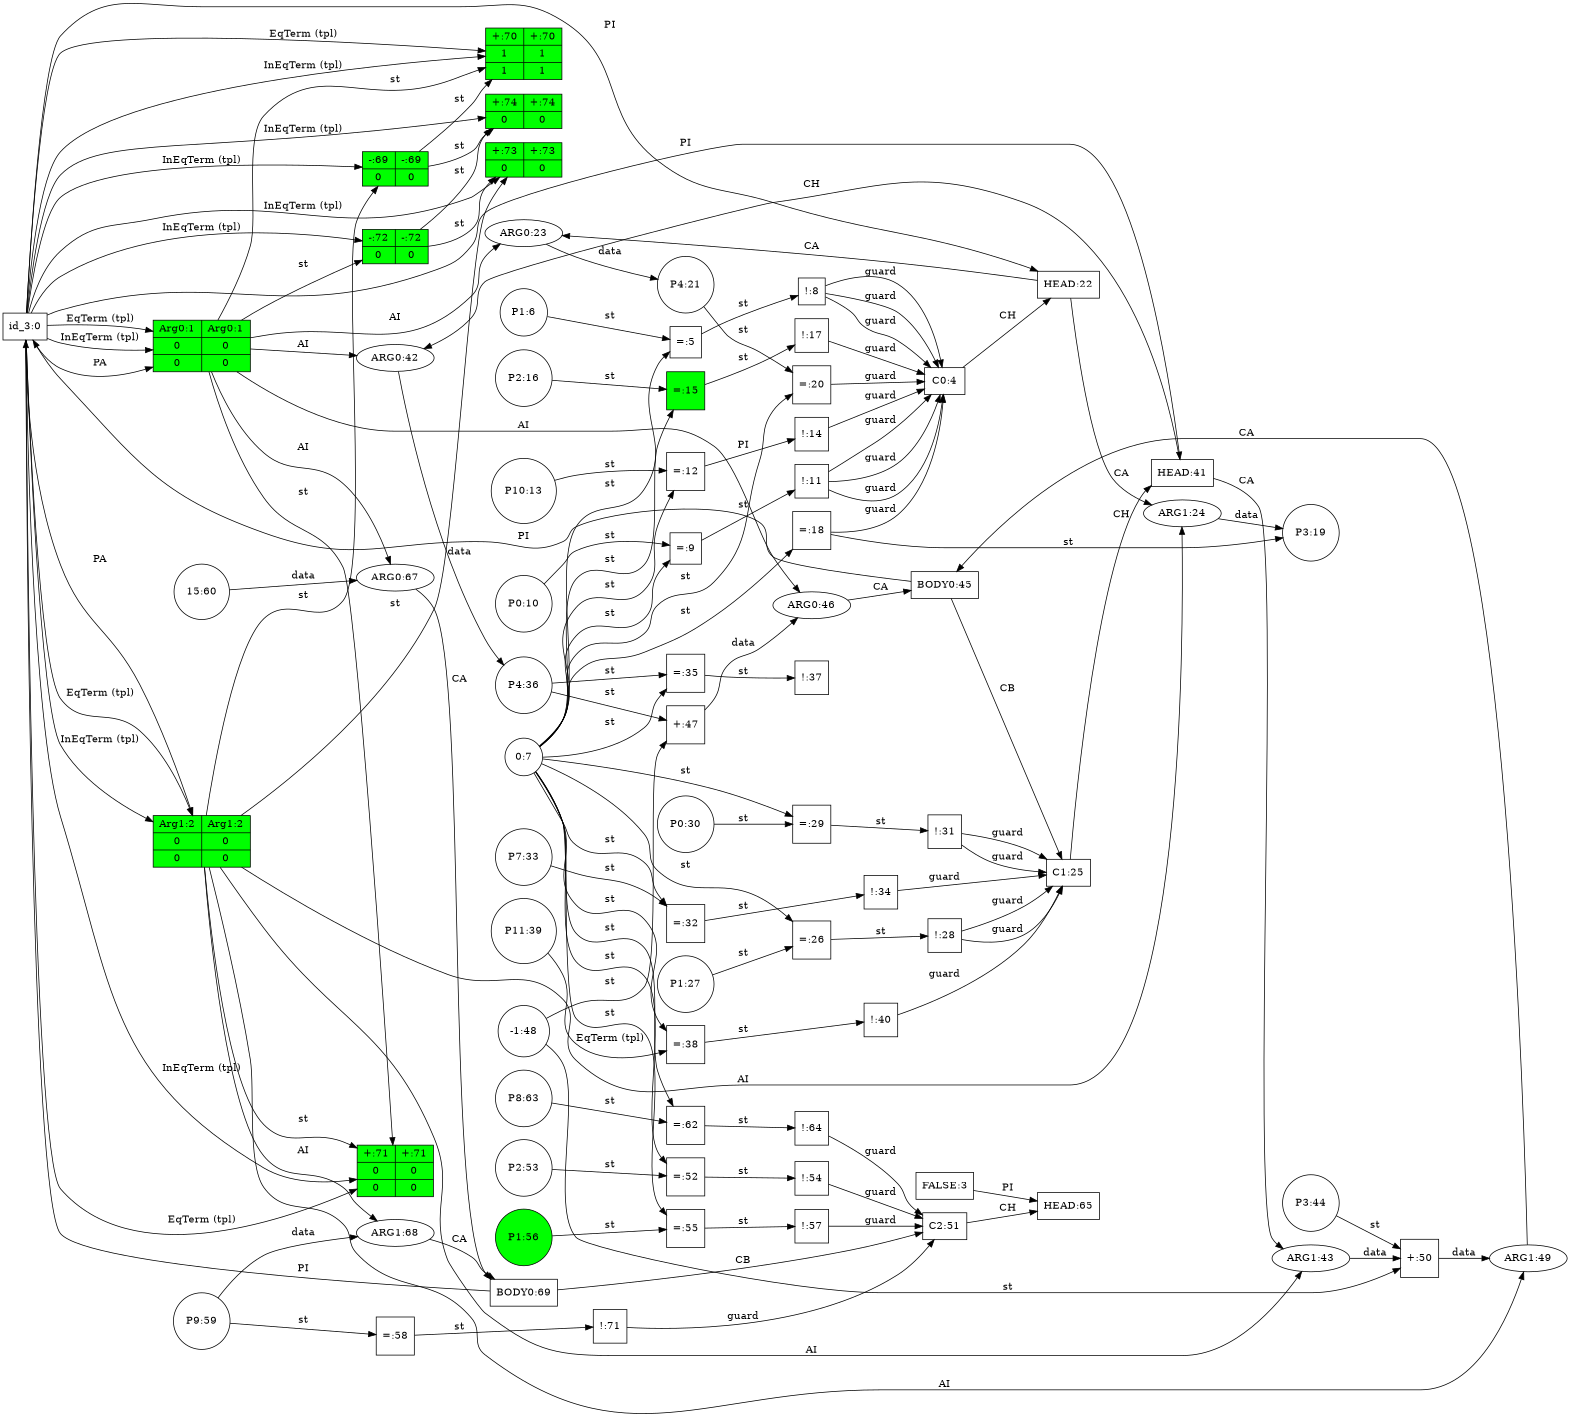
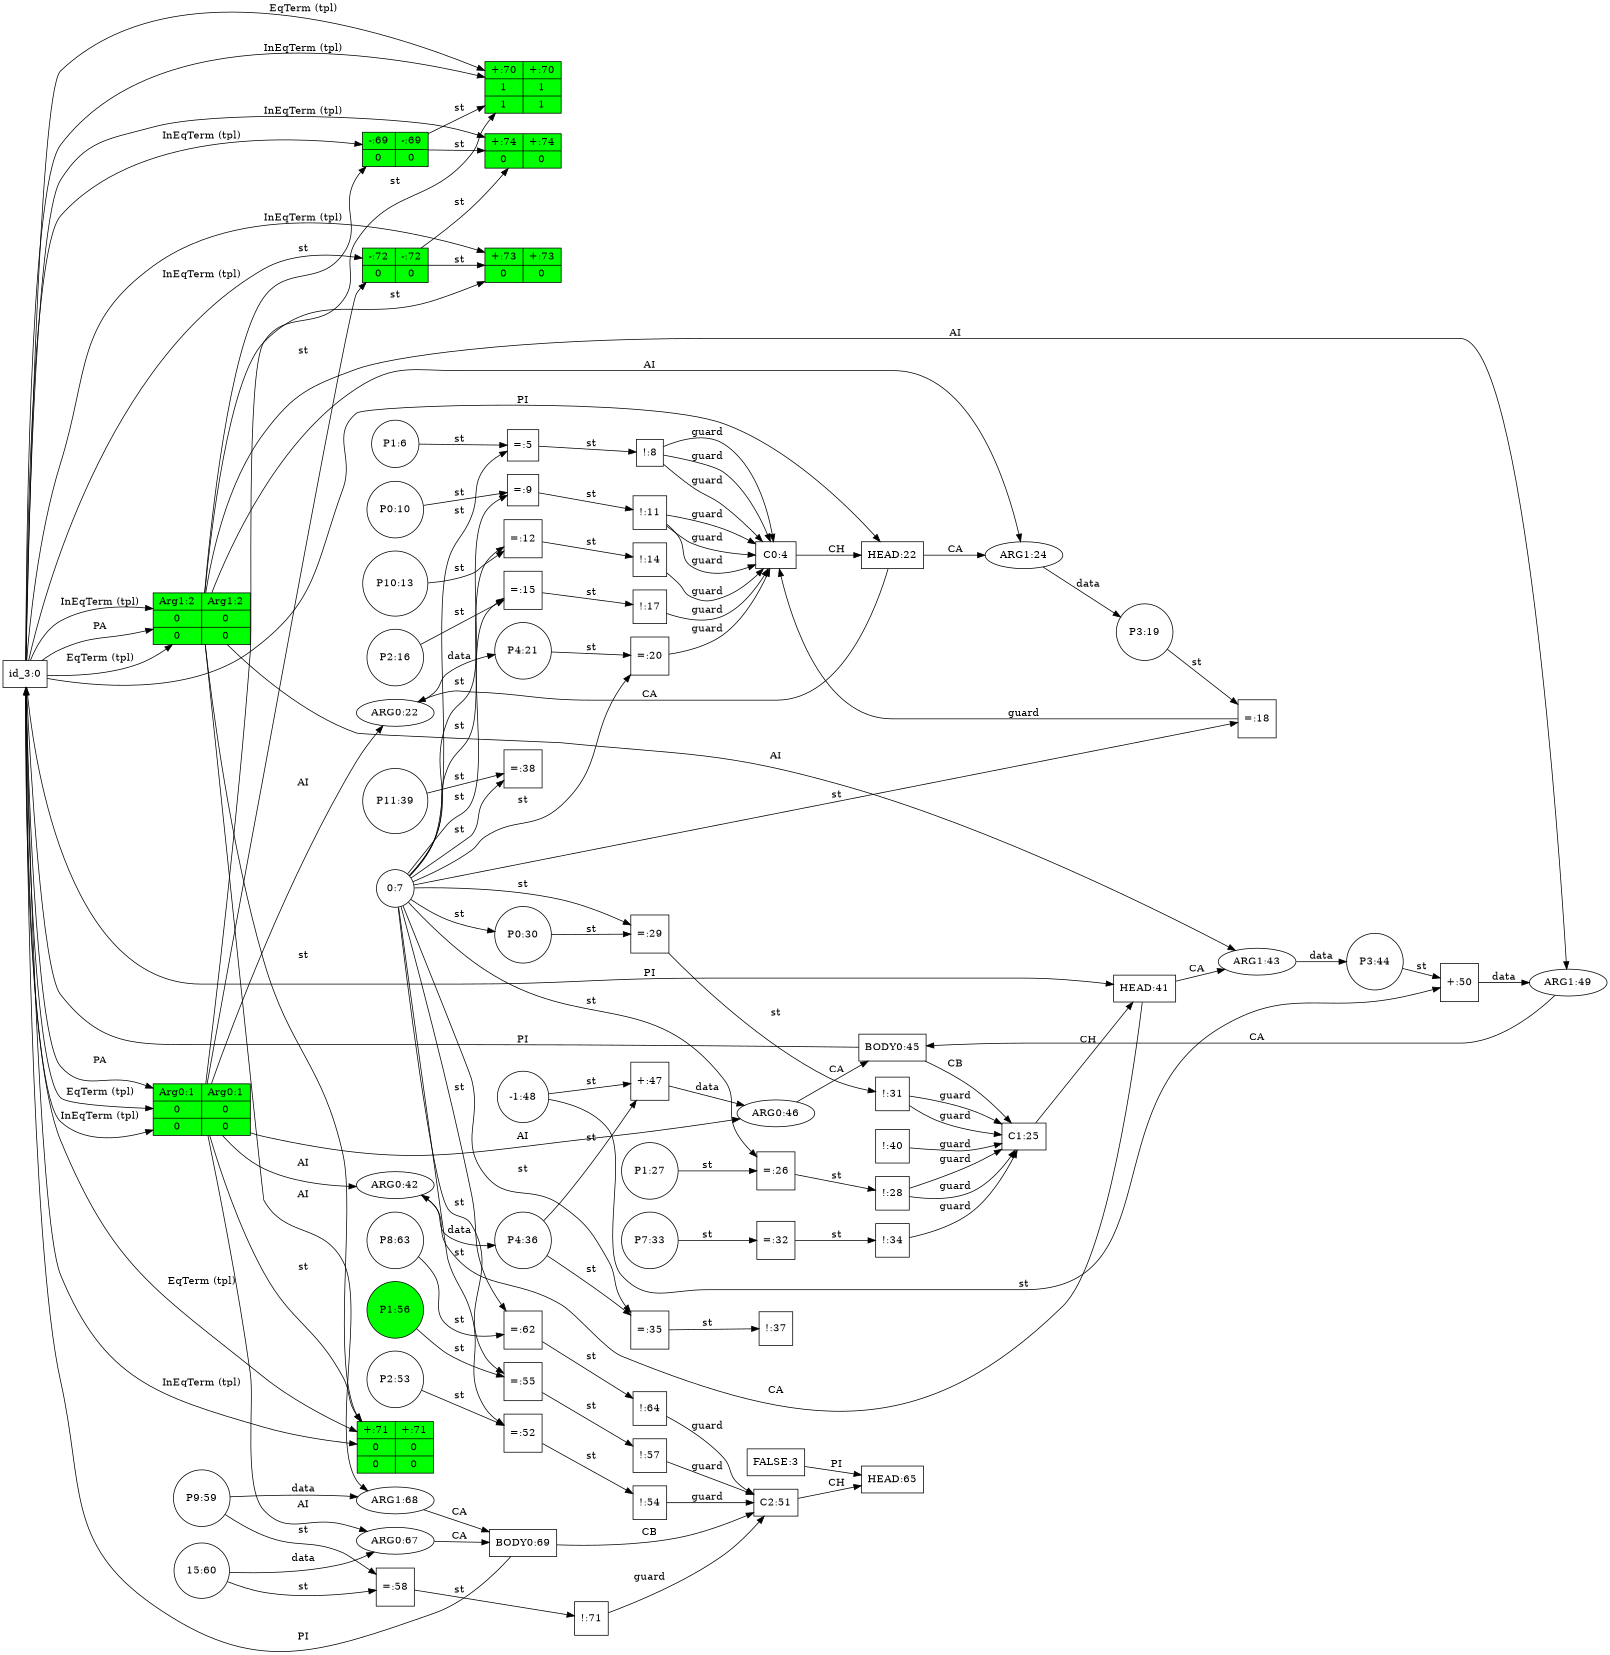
edge "HEAD:41" -> "ARG0:42": label "CH" -> "CA"
node "ARG0:23": label "ARG0:23" -> "ARG0:22"
node "=:15": fillcolor green -> white
edge "=:12" -> "!:14": label "PI" -> "st"
edge "=:18" -> "P3:19": reversed
edge "0:7" -> "=:32": now "0:7" -> "P0:30"
edge "=:38" -> "!:40": removed, label "st"
edge "P11:39" -> "=:38": label "EqTerm (tpl)" -> "st"
edge "ARG1:43" -> "+:50": now "ARG1:43" -> "P3:44"
edge "15:60" -> "=:58": added, label "st"
